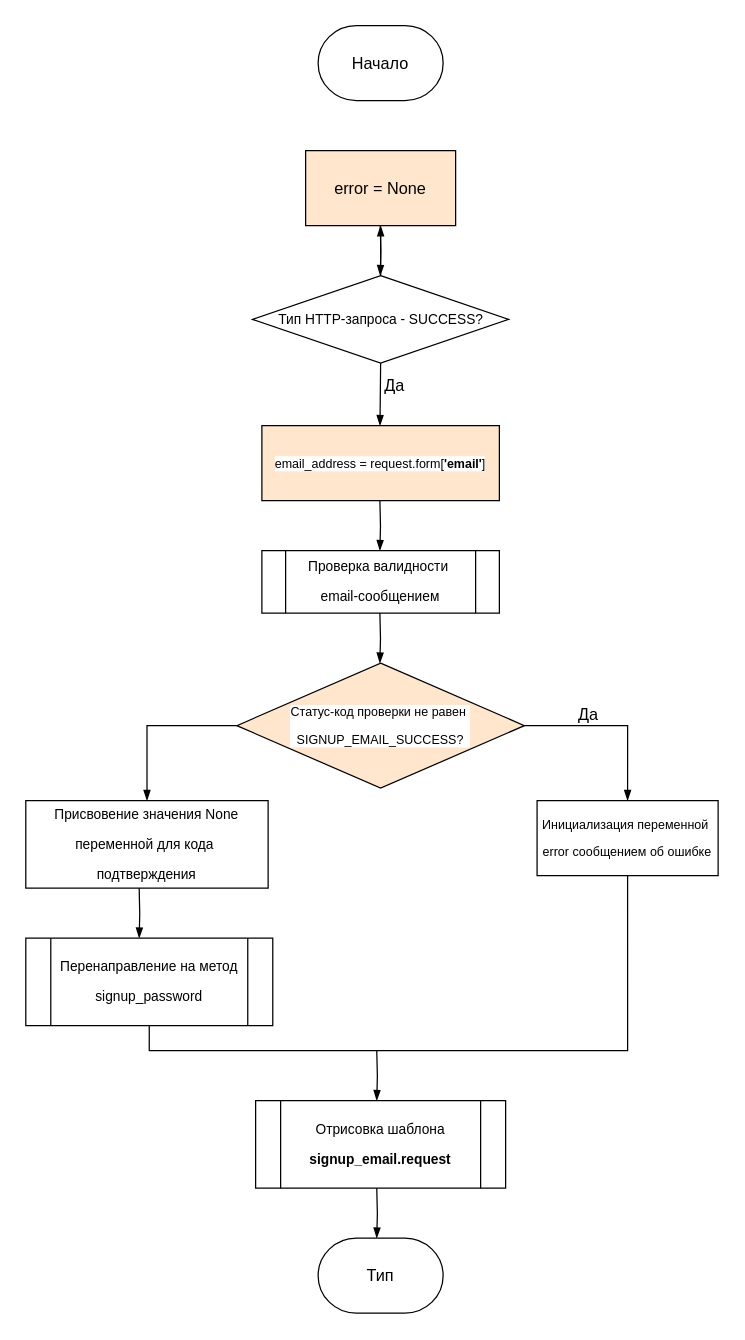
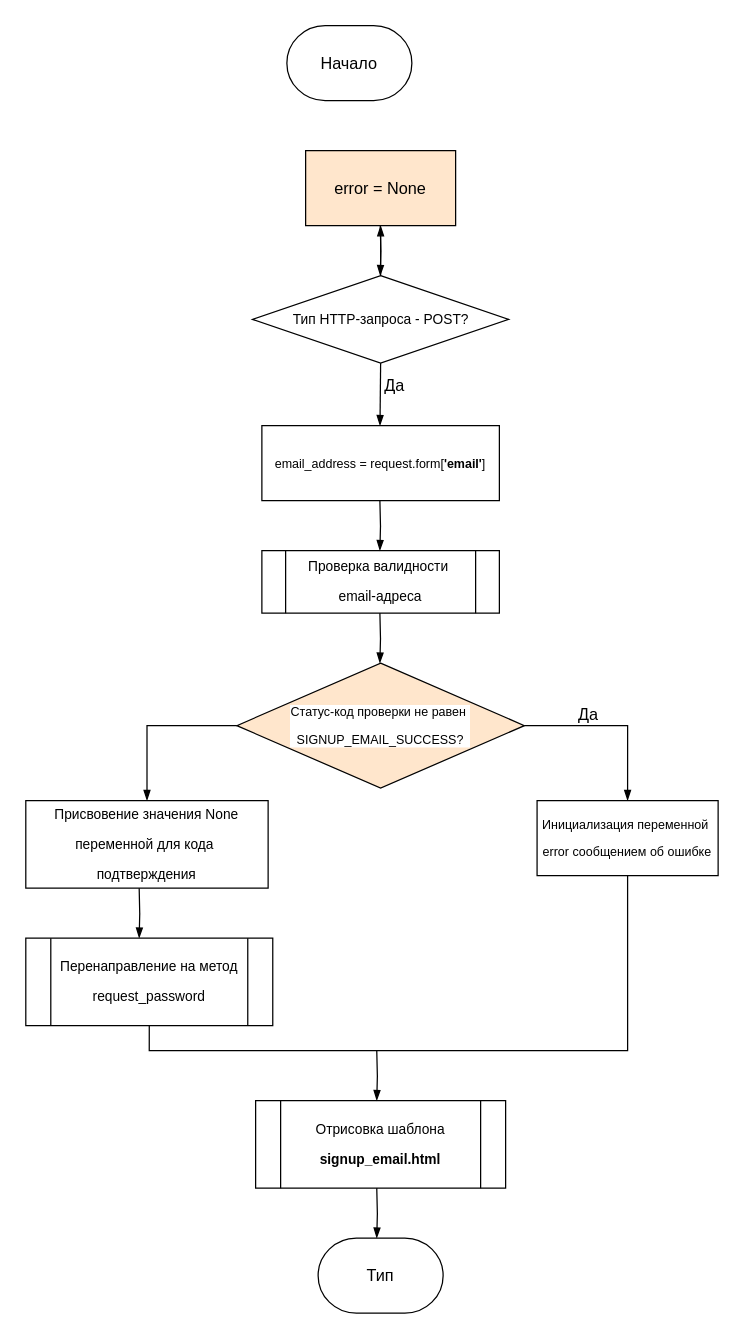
node "Начало": moved (381, 63) -> (349, 63)
node "Тип HTTP-запроса - SUCCESS?": label "Тип HTTP-запроса - SUCCESS?" -> "Тип HTTP-запроса - POST?"
node "email_address = request.form['email']": fillcolor #ffe6cc -> #ffffff
node "Проверка валидности email-сообщением": label "Проверка валидности email-сообщением" -> "Проверка валидности email-адреса"
node "Перенаправление на методsignup_password": label "Перенаправление на методsignup_password" -> "Перенаправление на методrequest_password"
node "Отрисовка шаблонаsignup_email.request": label "Отрисовка шаблонаsignup_email.request" -> "Отрисовка шаблонаsignup_email.html"
